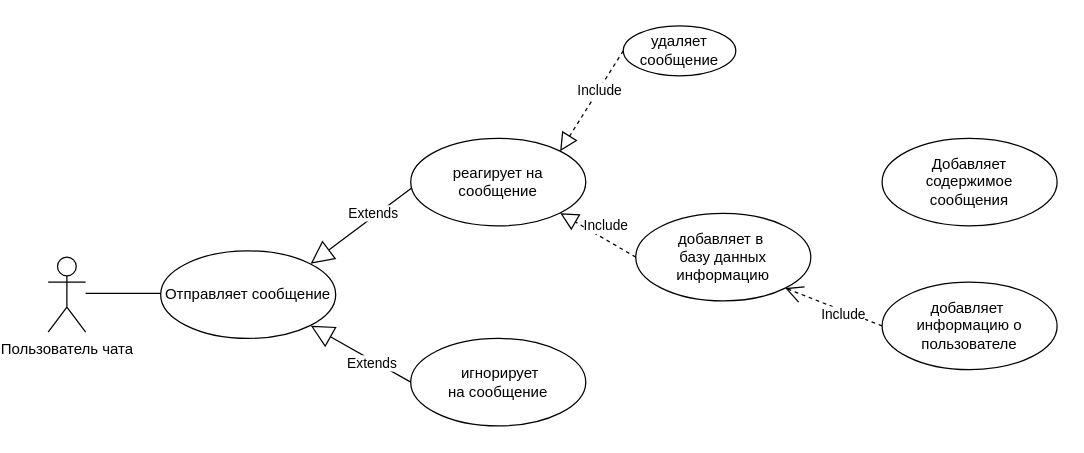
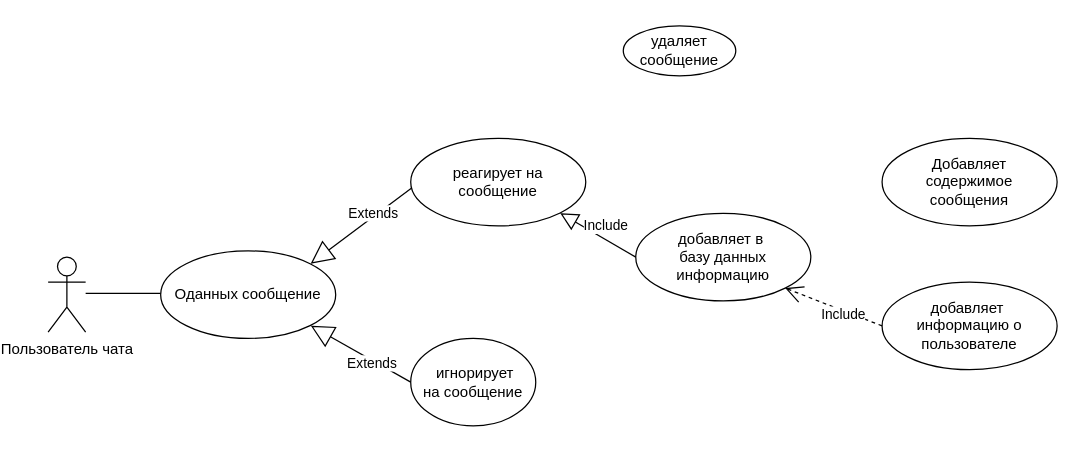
edge "удаляет сообщение" -> "реагирует на сообщение": removed, label "Include"
edge "добавляет в базу данных информацию" -> "реагирует на сообщение": style dashed -> solid
node "Отправляет сообщение": label "Отправляет сообщение" -> "Оданных сообщение"
node "игнорирует на сообщение": size 175x88 -> 125x88
